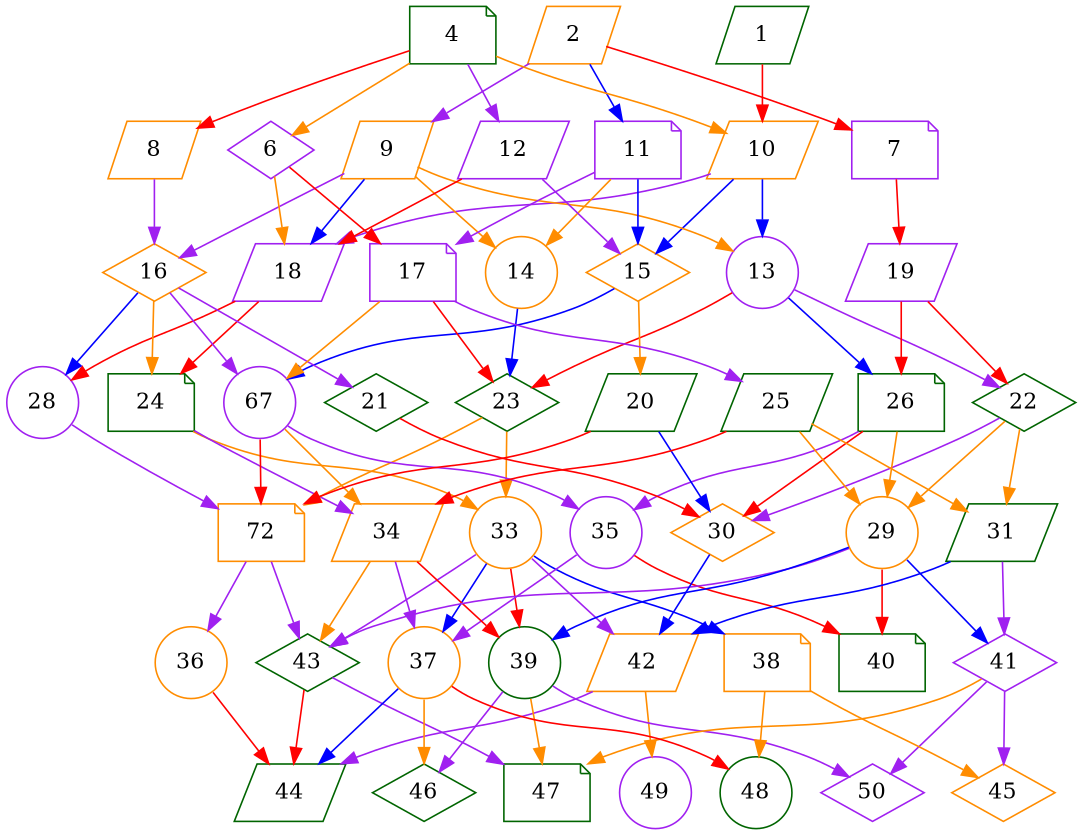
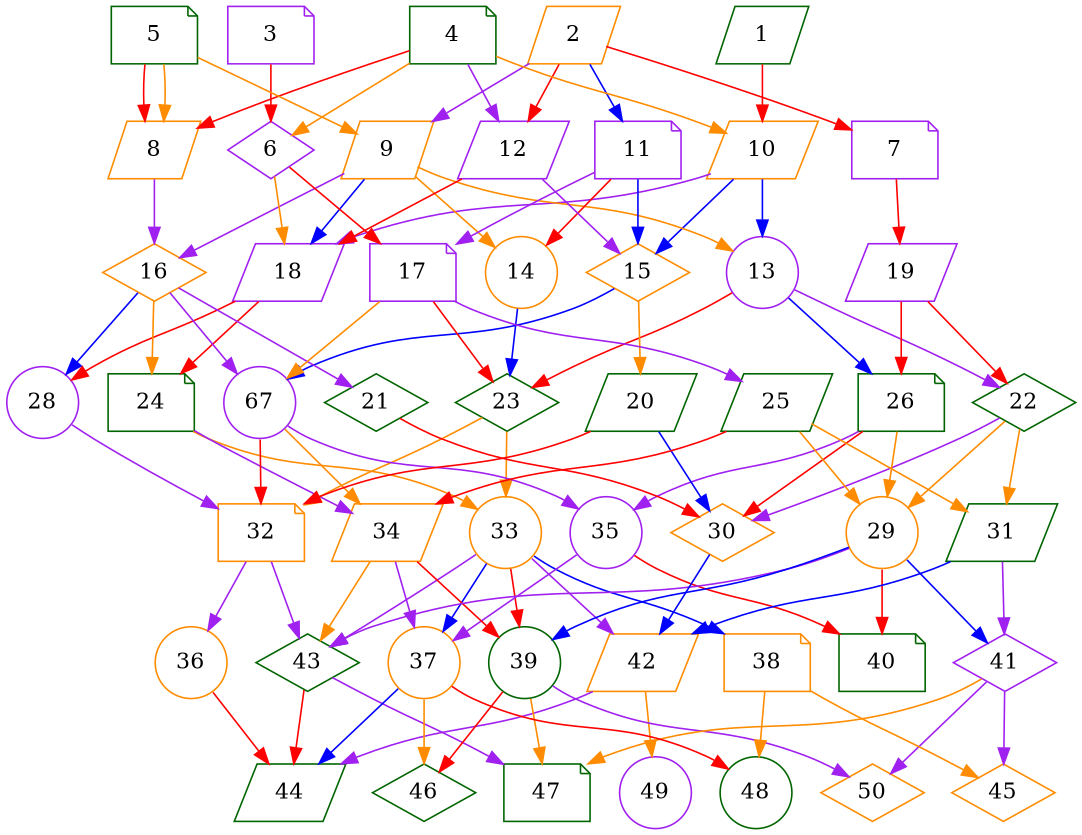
node "5": added
node "3": added
edge "2" -> "12": added
edge "11" -> "14": color darkorange -> red
node "72": label "72" -> "32"
edge "39" -> "46": color purple -> red
node "50": color purple -> darkorange
